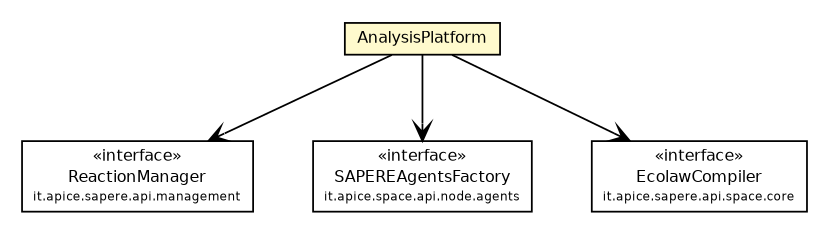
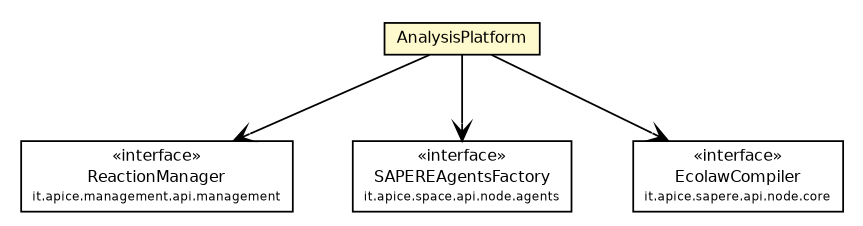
node "ReactionManager": text "it.apice.sapere.api.management" -> "it.apice.management.api.management"
node "EcolawCompiler": text "it.apice.sapere.api.space.core" -> "it.apice.sapere.api.node.core"
